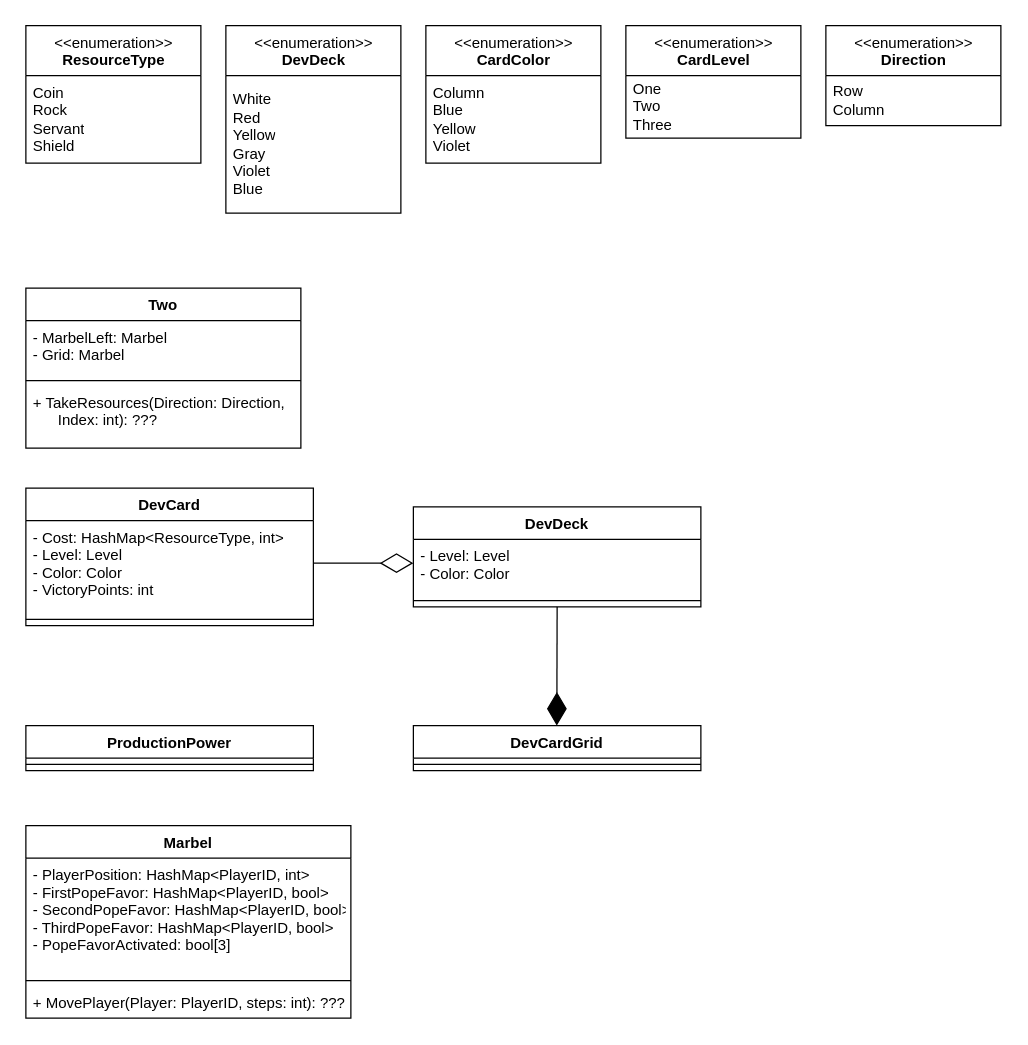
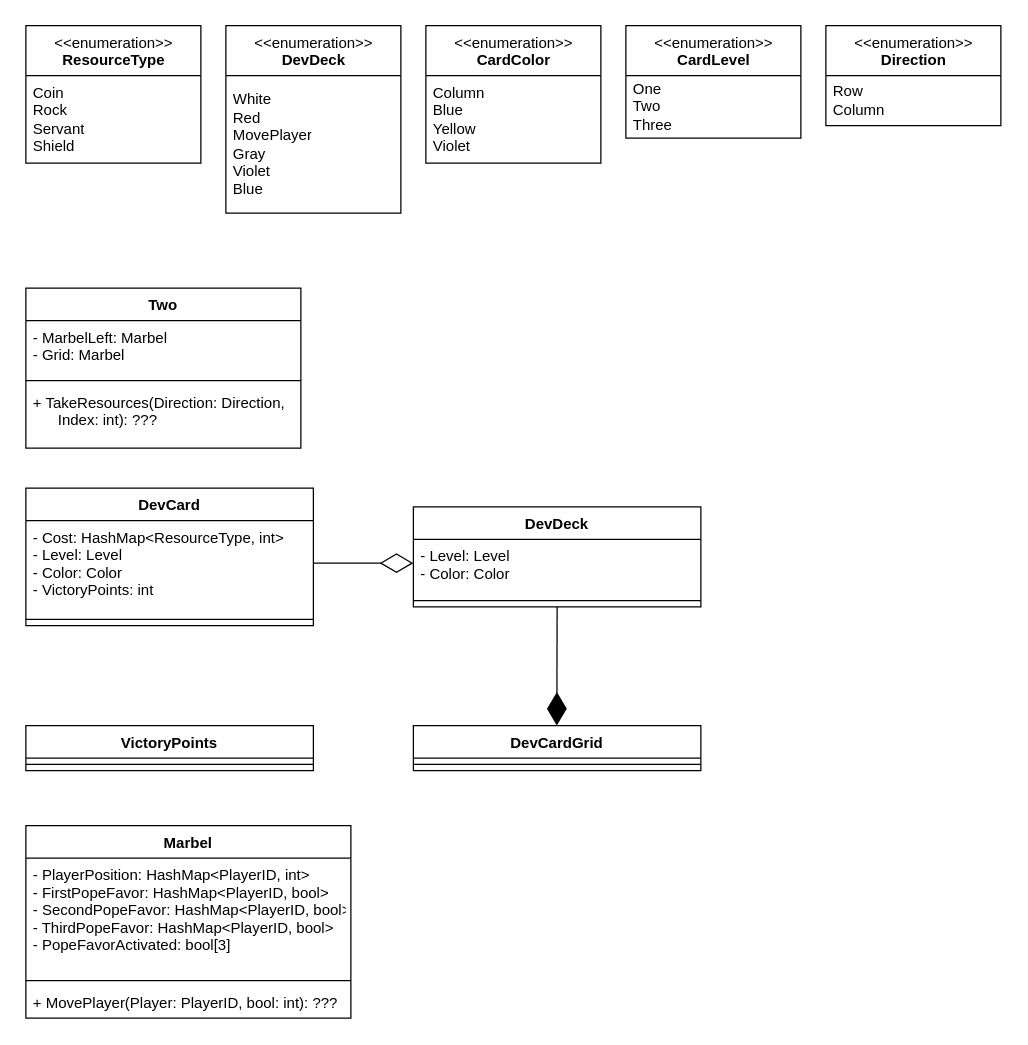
node "White Red Yellow Gray Violet Blue": label "White Red Yellow Gray Violet Blue" -> "White Red MovePlayer Gray Violet Blue"
node "ProductionPower": label "ProductionPower" -> "VictoryPoints"
node "+ MovePlayer(Player: PlayerID, steps: int): ???": label "+ MovePlayer(Player: PlayerID, steps: int): ???" -> "+ MovePlayer(Player: PlayerID, bool: int): ???"
